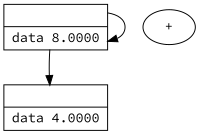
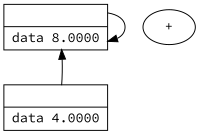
edge "data 8.0000" -> "data 4.0000": reversed
